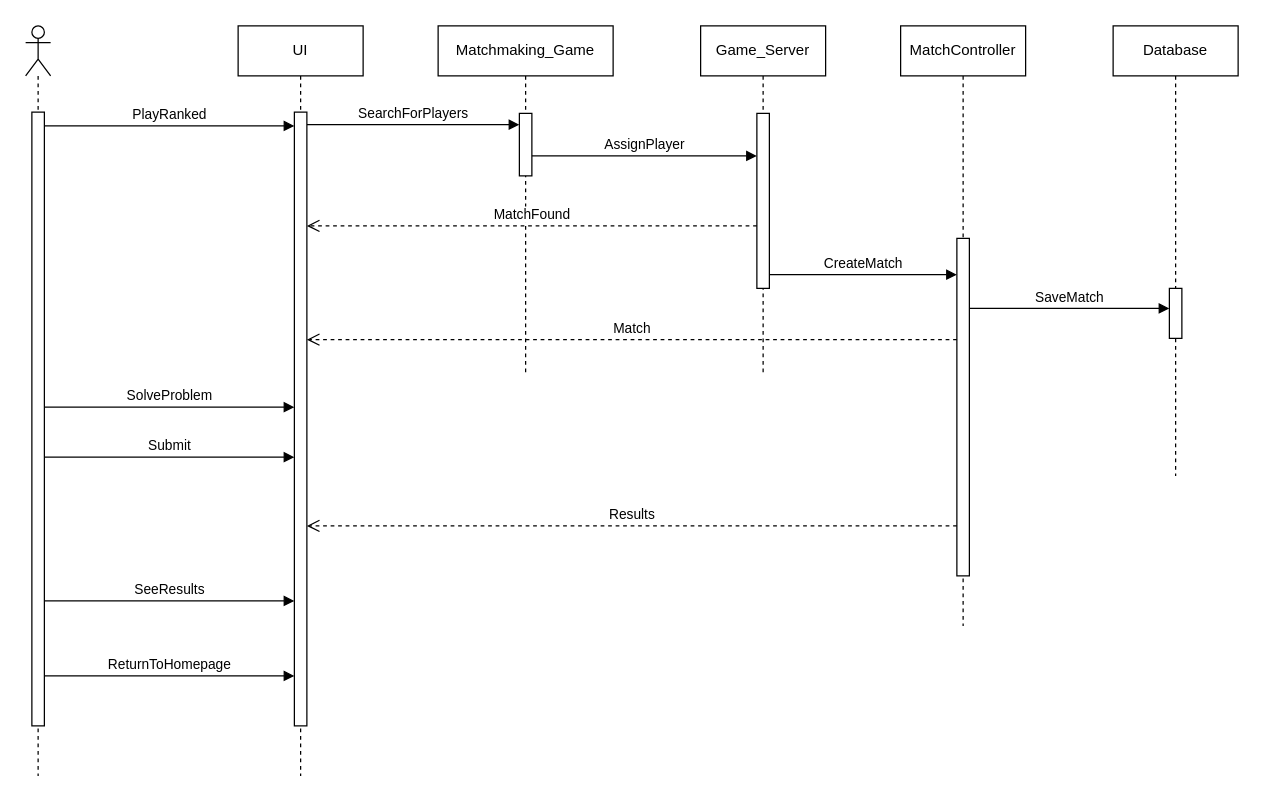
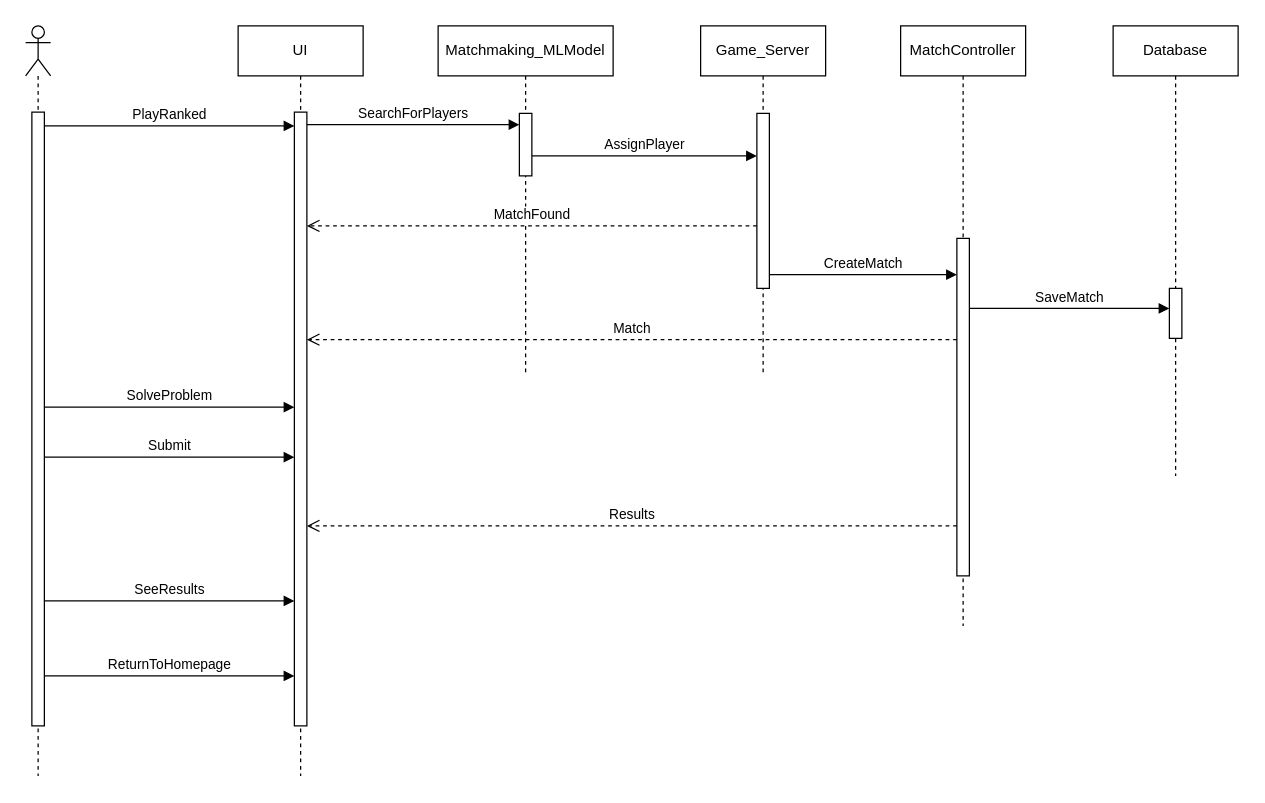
node "Matchmaking_Game": label "Matchmaking_Game" -> "Matchmaking_MLModel"
